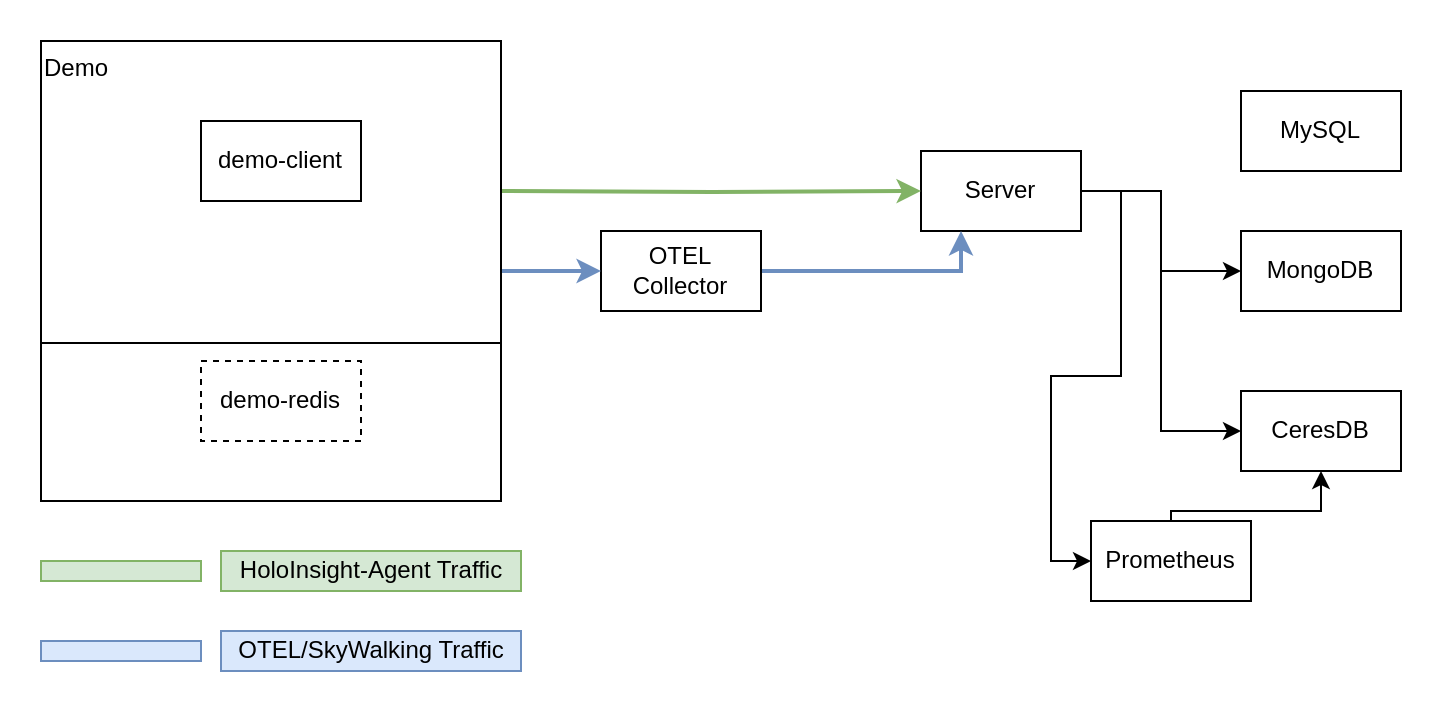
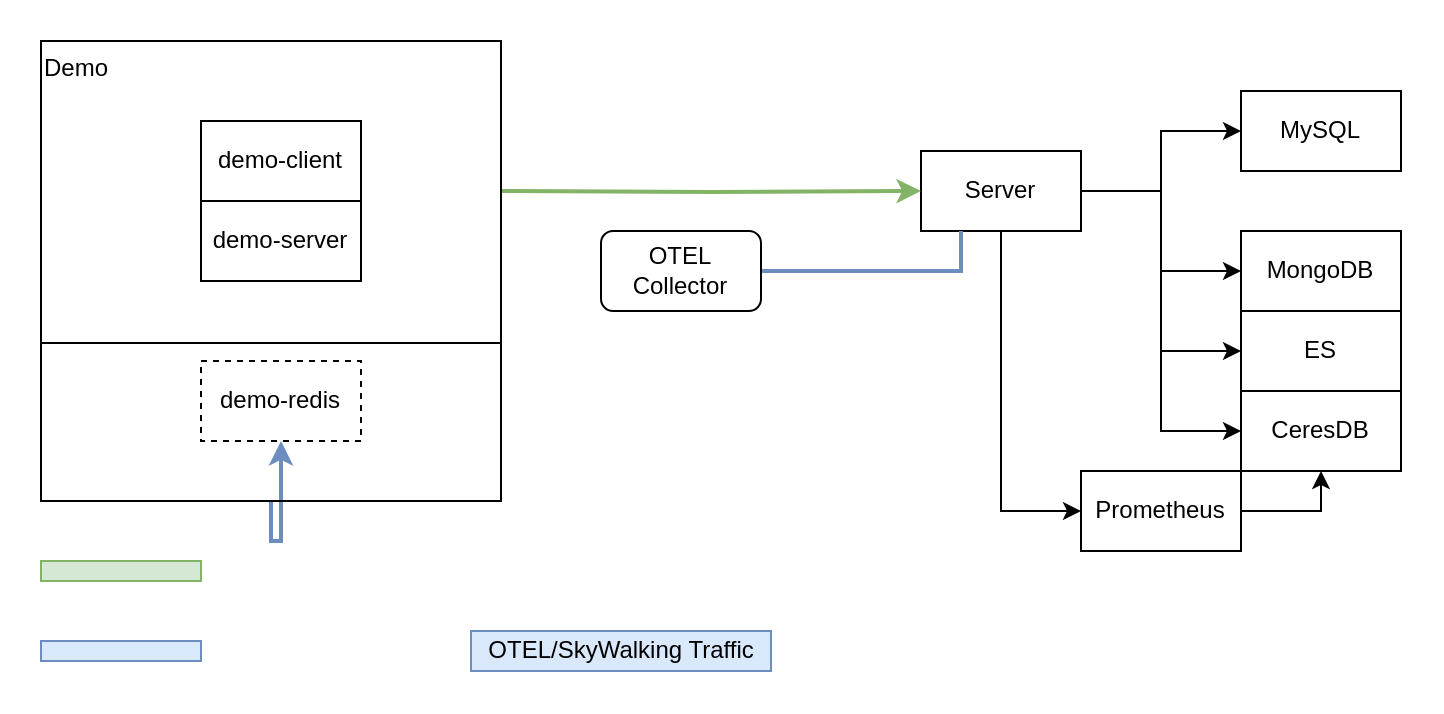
edge "Server" -> "MySQL": added
node "demo-server": added
edge "OTEL Collector" -> "Server": arrowhead classic -> none
edge "Demo" -> "OTEL Collector": now "Demo" -> "demo-redis"
node "OTEL Collector": shape rectangle -> rounded rectangle
edge "Server" -> "ES": added
node "ES": added
node "Prometheus": moved (1171, 561) -> (1161, 511)
node "HoloInsight-Agent Traffic": removed
node "OTEL/SkyWalking Traffic": moved (371, 651) -> (621, 651)
